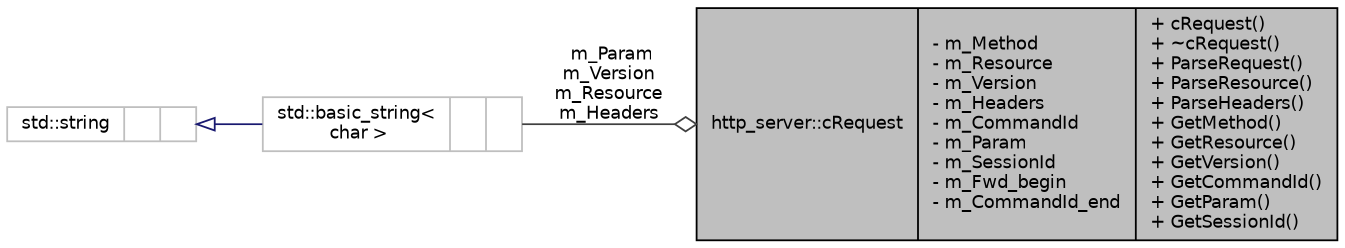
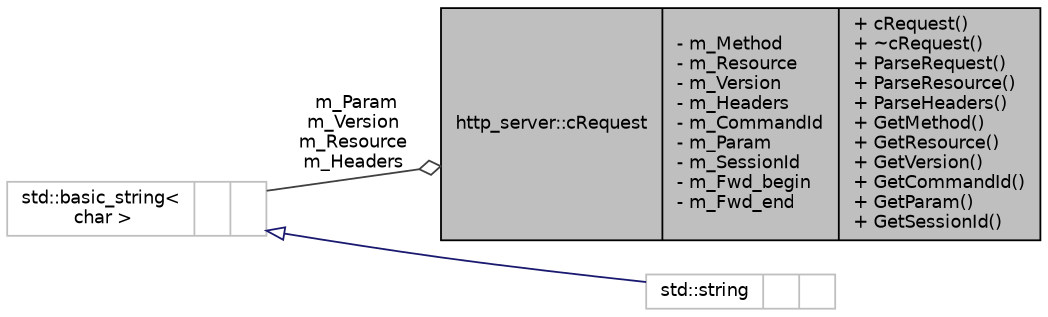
edge "std::basic_string<" -> "std::string": reversed
node "http_server::cRequest": text "- m_CommandId_end" -> "- m_Fwd_end"
